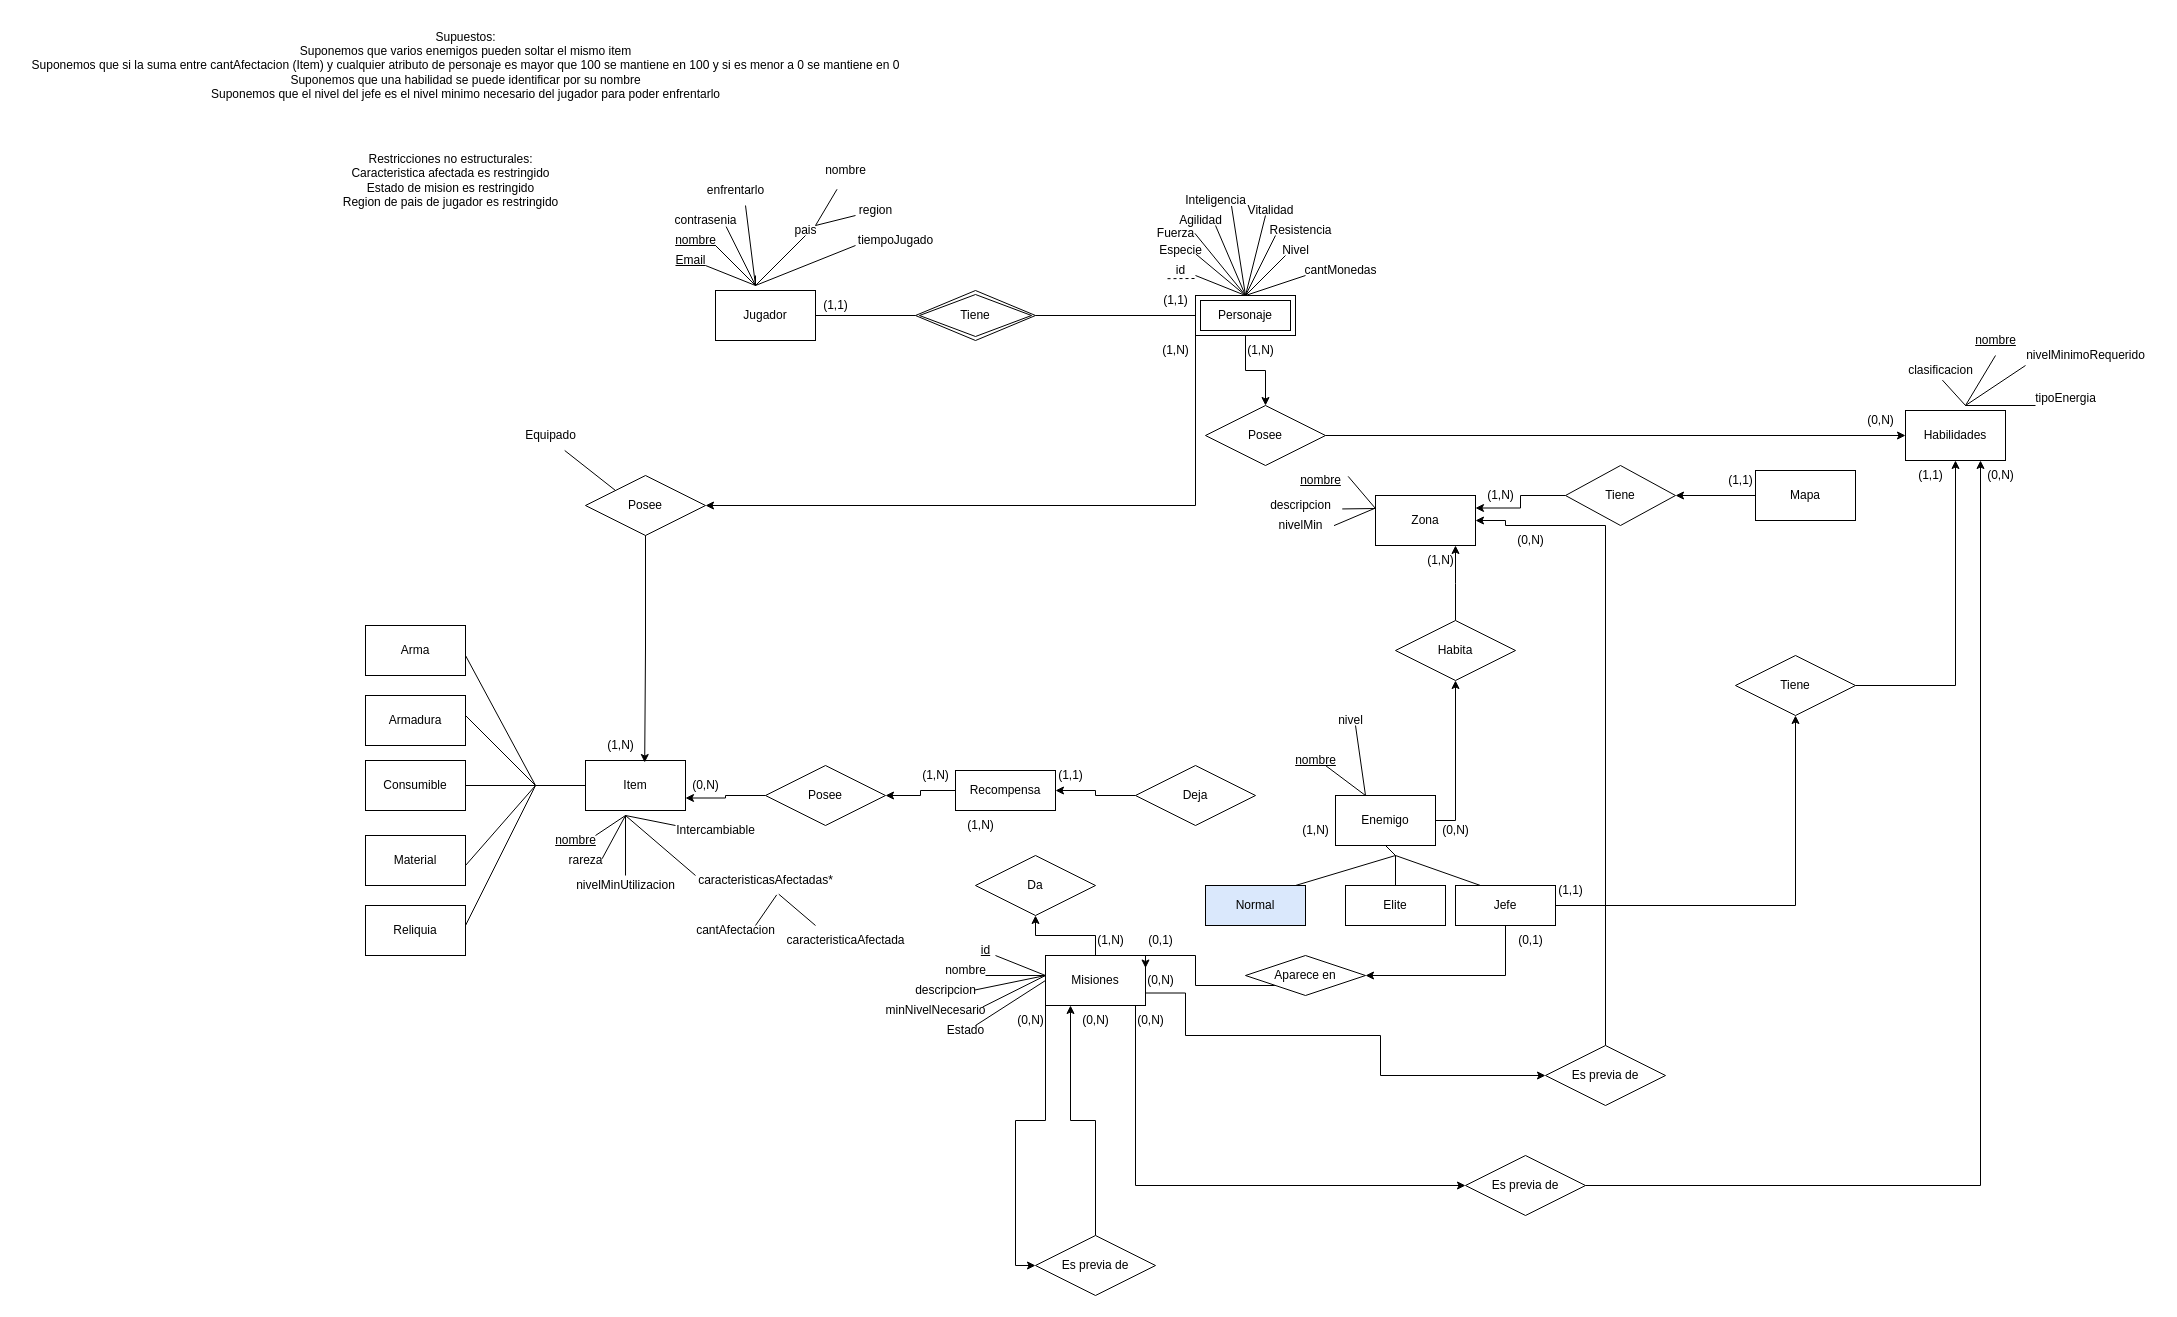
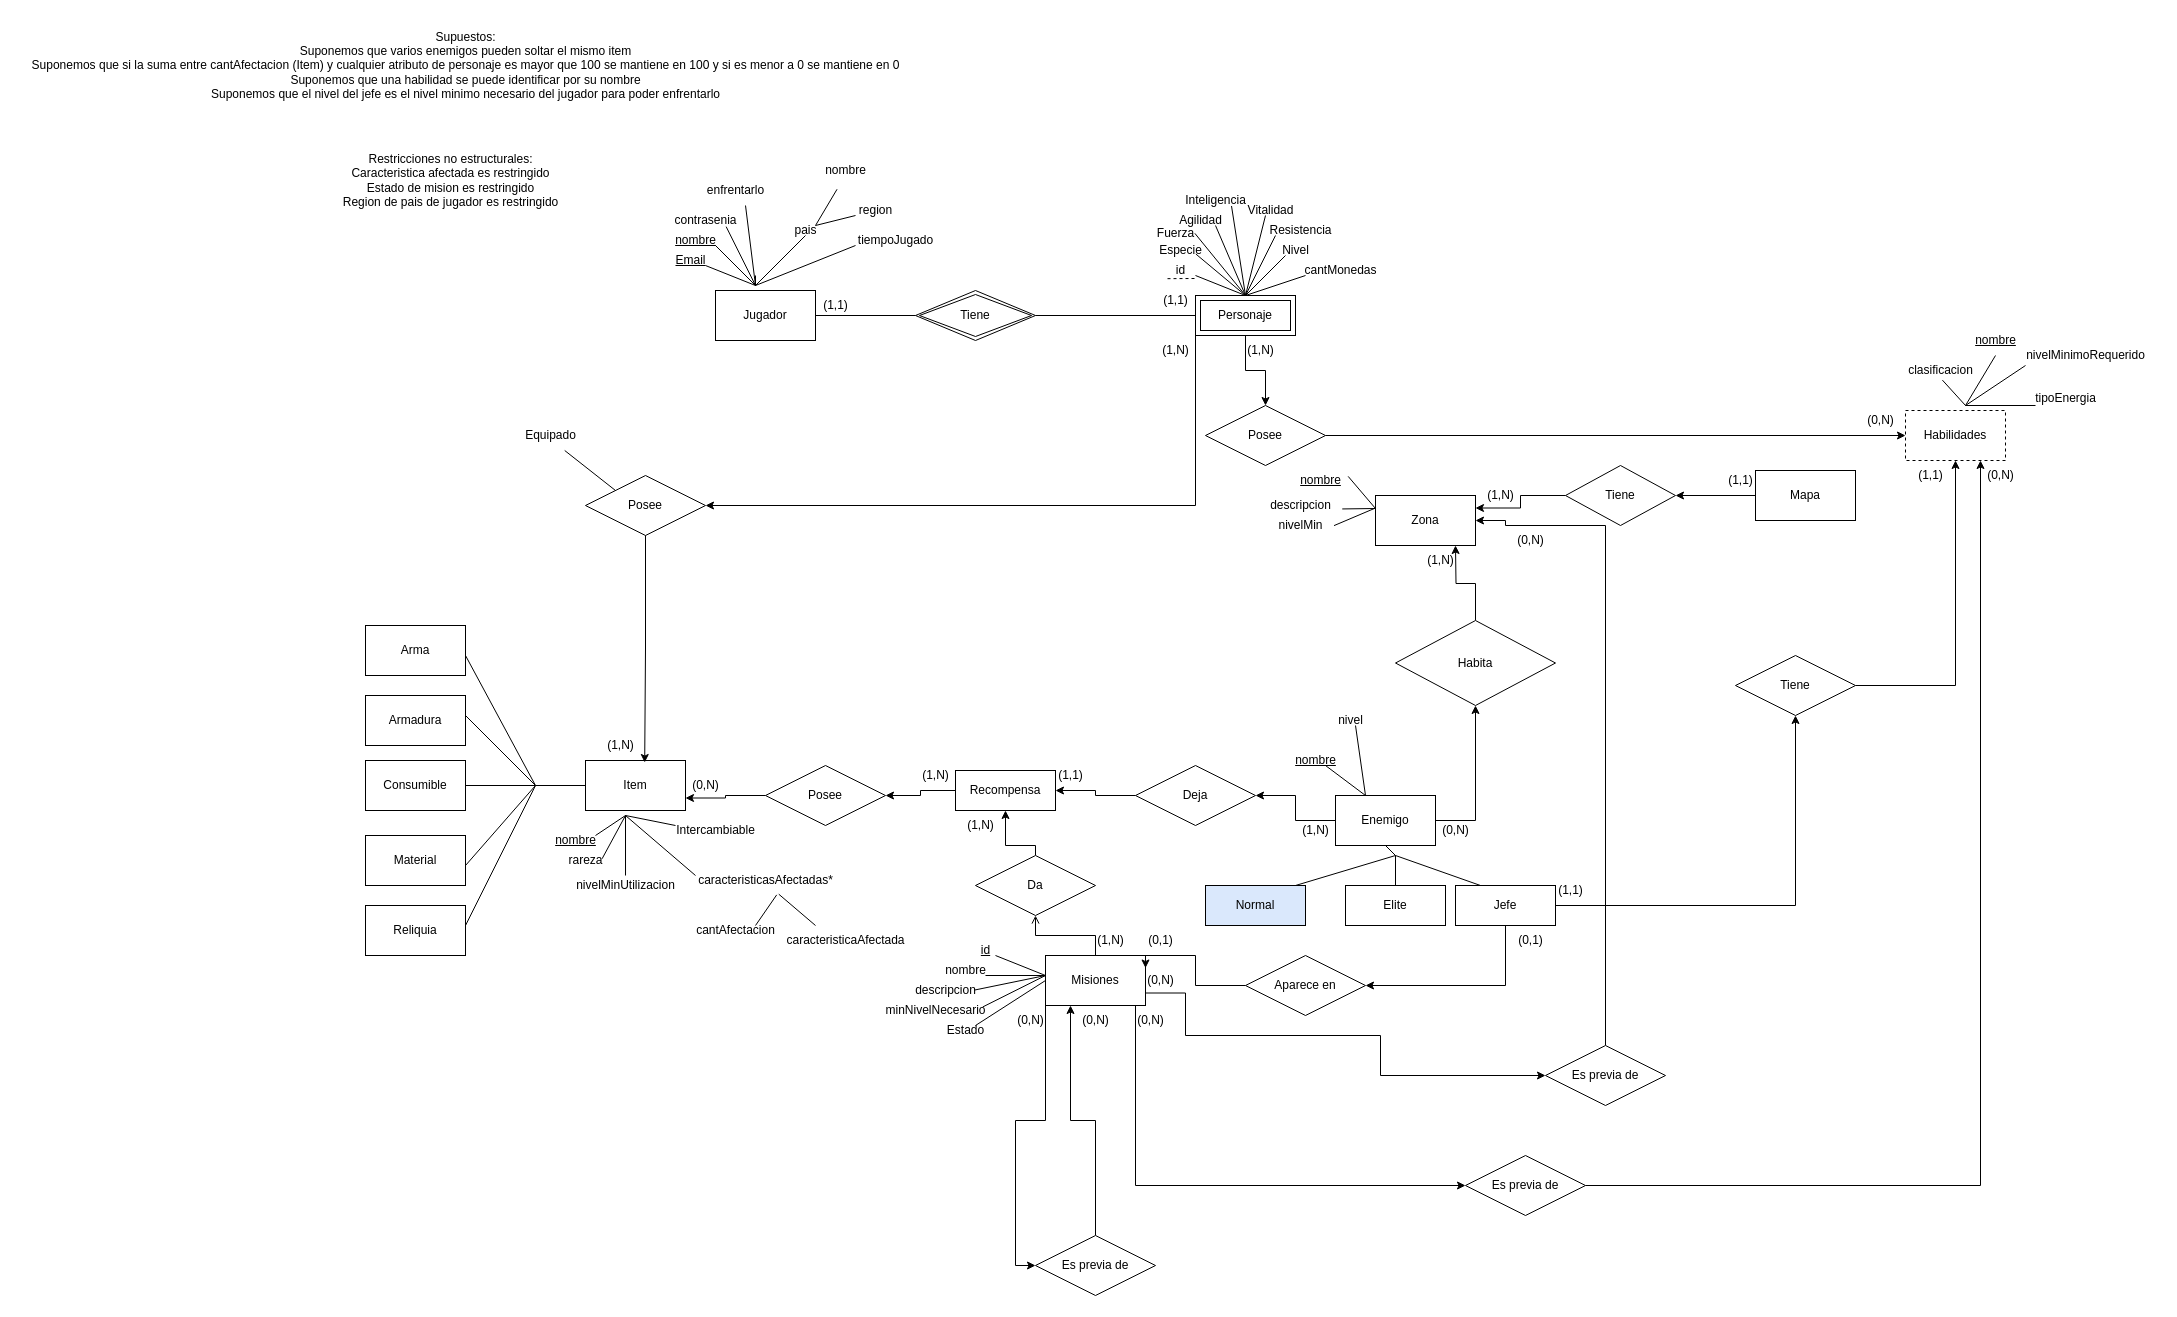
node "Habilidades": style solid -> dashed
node "Habita": size 120x60 -> 160x85
edge "Enemigo" -> "Deja": added
edge "Da" -> "Recompensa": added
edge "Misiones" -> "Da": arrowhead classic -> open
node "Aparece en": size 120x40 -> 120x60
